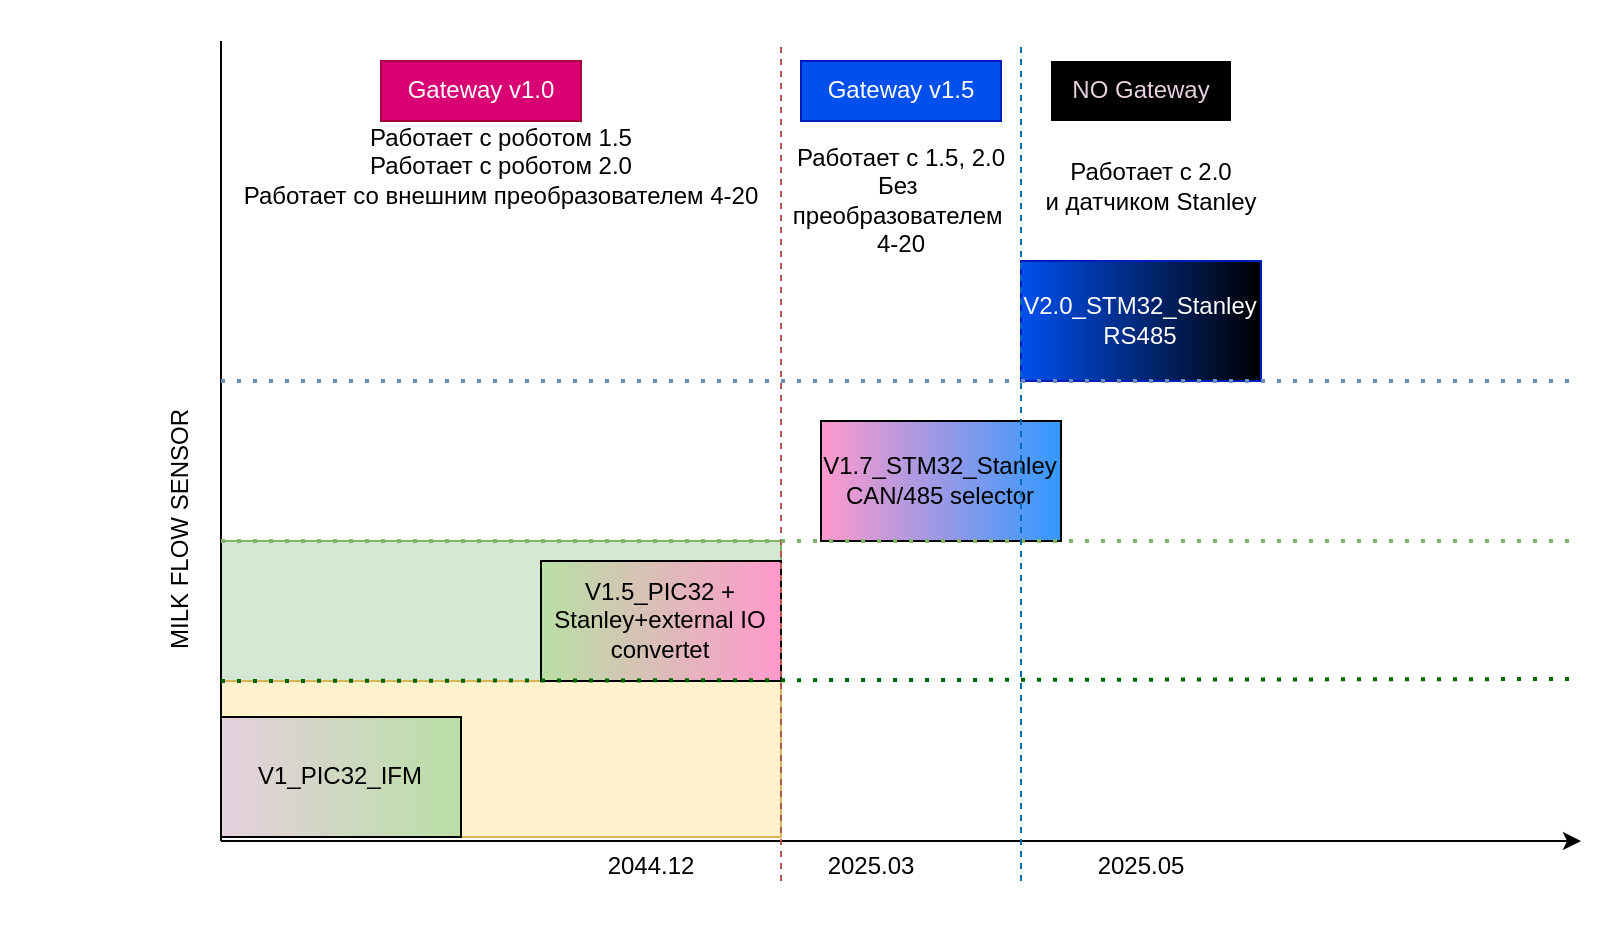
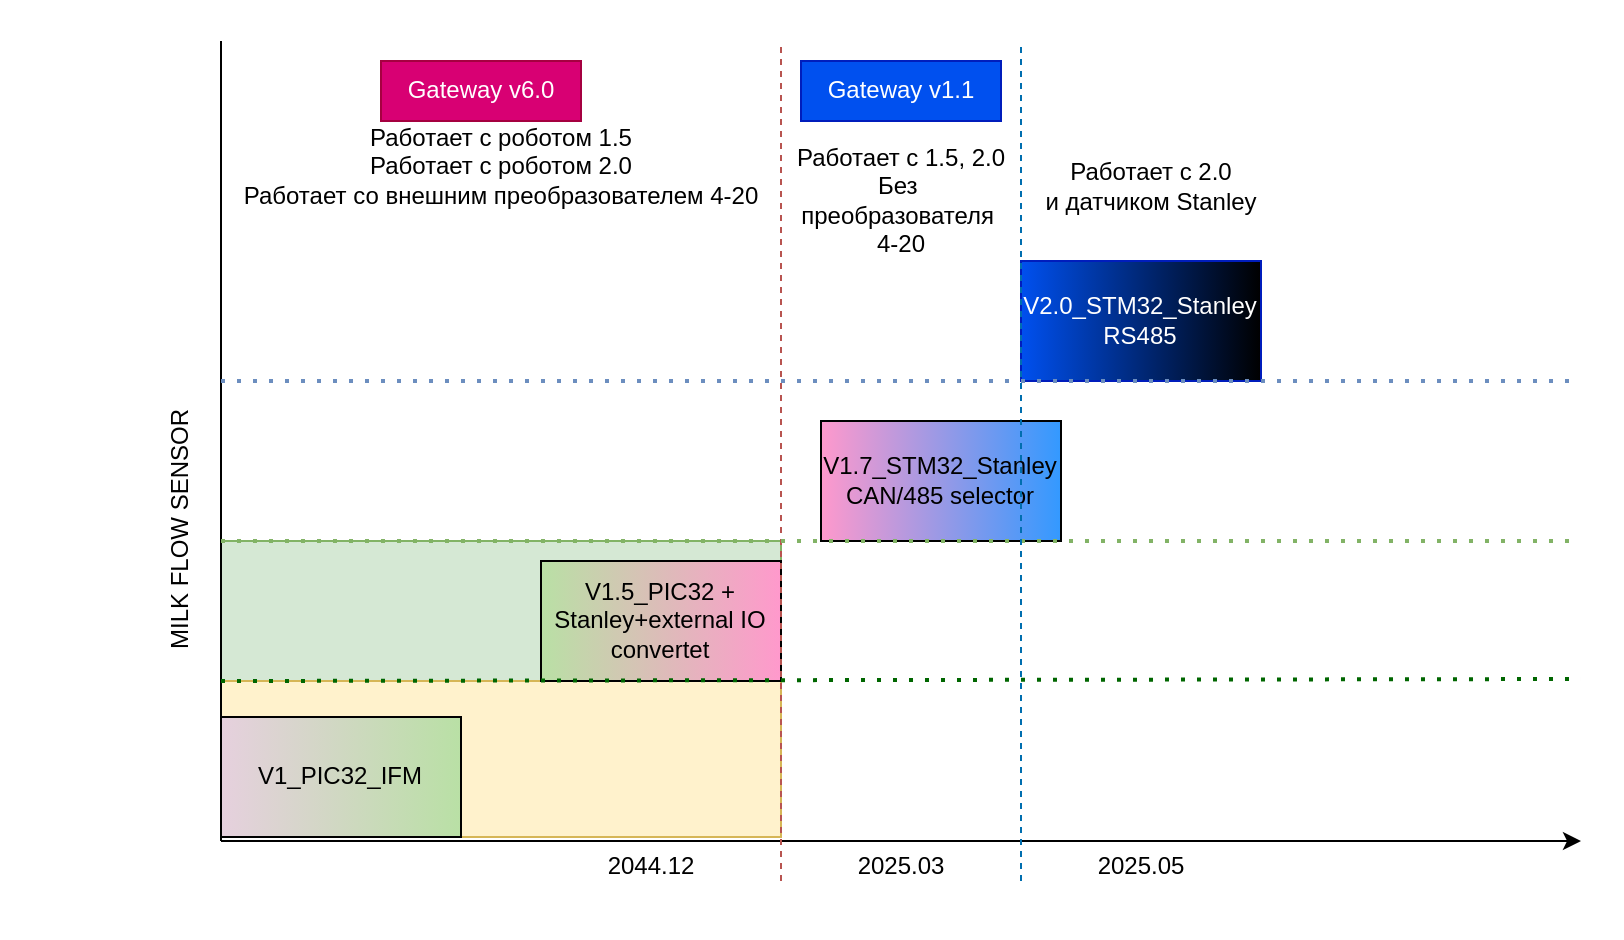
node "Gateway v1.0": label "Gateway v1.0" -> "Gateway v6.0"
node "Gateway v1.5": label "Gateway v1.5" -> "Gateway v1.1"
node "NO Gateway": removed
node "Работает с 1.5, 2.0 Без преобразователем 4-20": label "Работает с 1.5, 2.0 Без преобразователем 4-20" -> "Работает с 1.5, 2.0 Без преобразователя 4-20"
node "2025.03": moved (871, 867) -> (901, 867)
